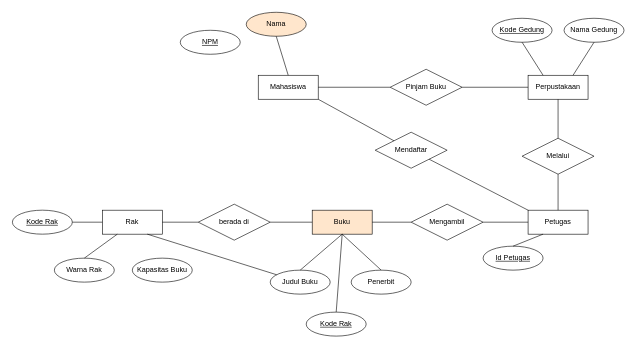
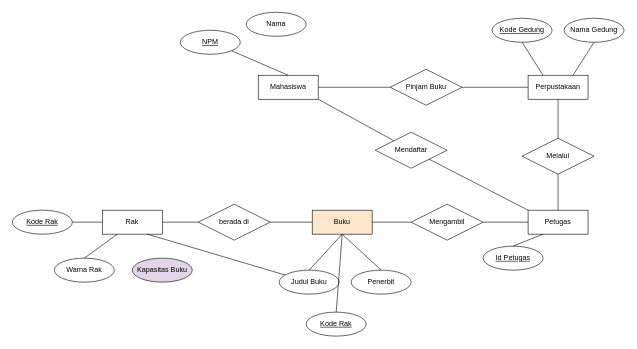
node "Nama": fillcolor #ffe6cc -> #ffffff
edge "Nama" -- "Mahasiswa": removed
edge "NPM" -- "Mahasiswa": added
node "Kapasitas Buku": fillcolor #ffffff -> #e1d5e7
node "Judul Buku": moved (300, 282) -> (309, 282)
